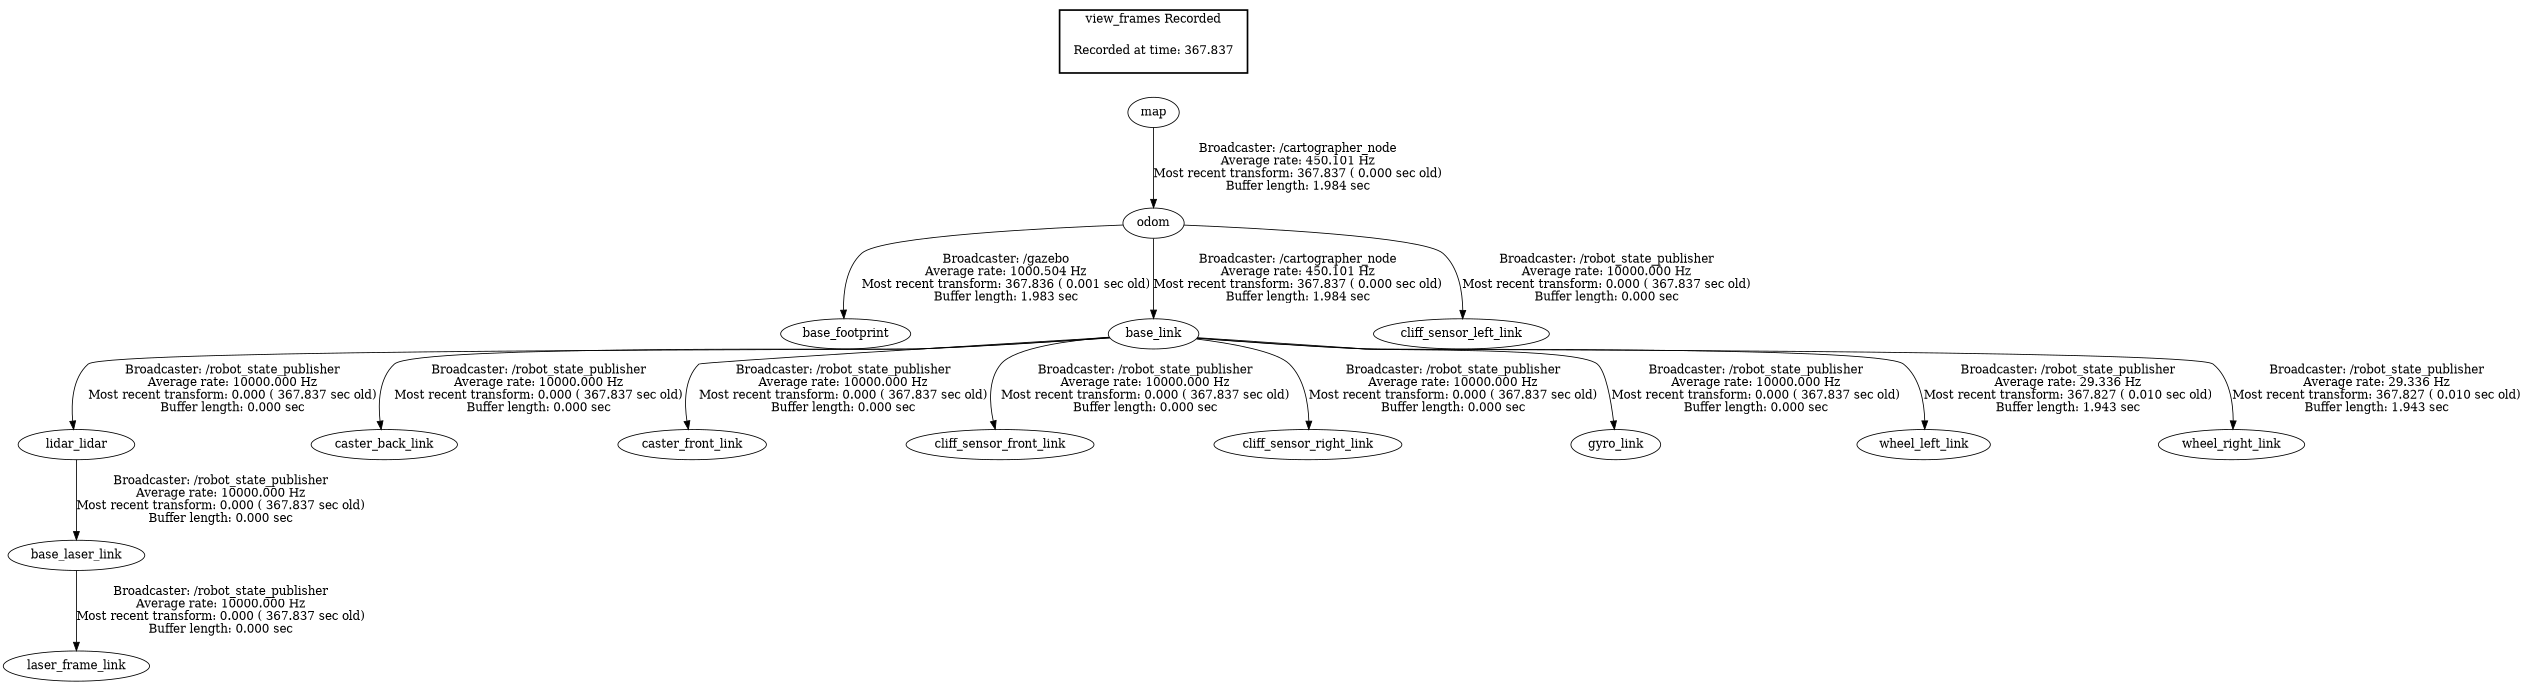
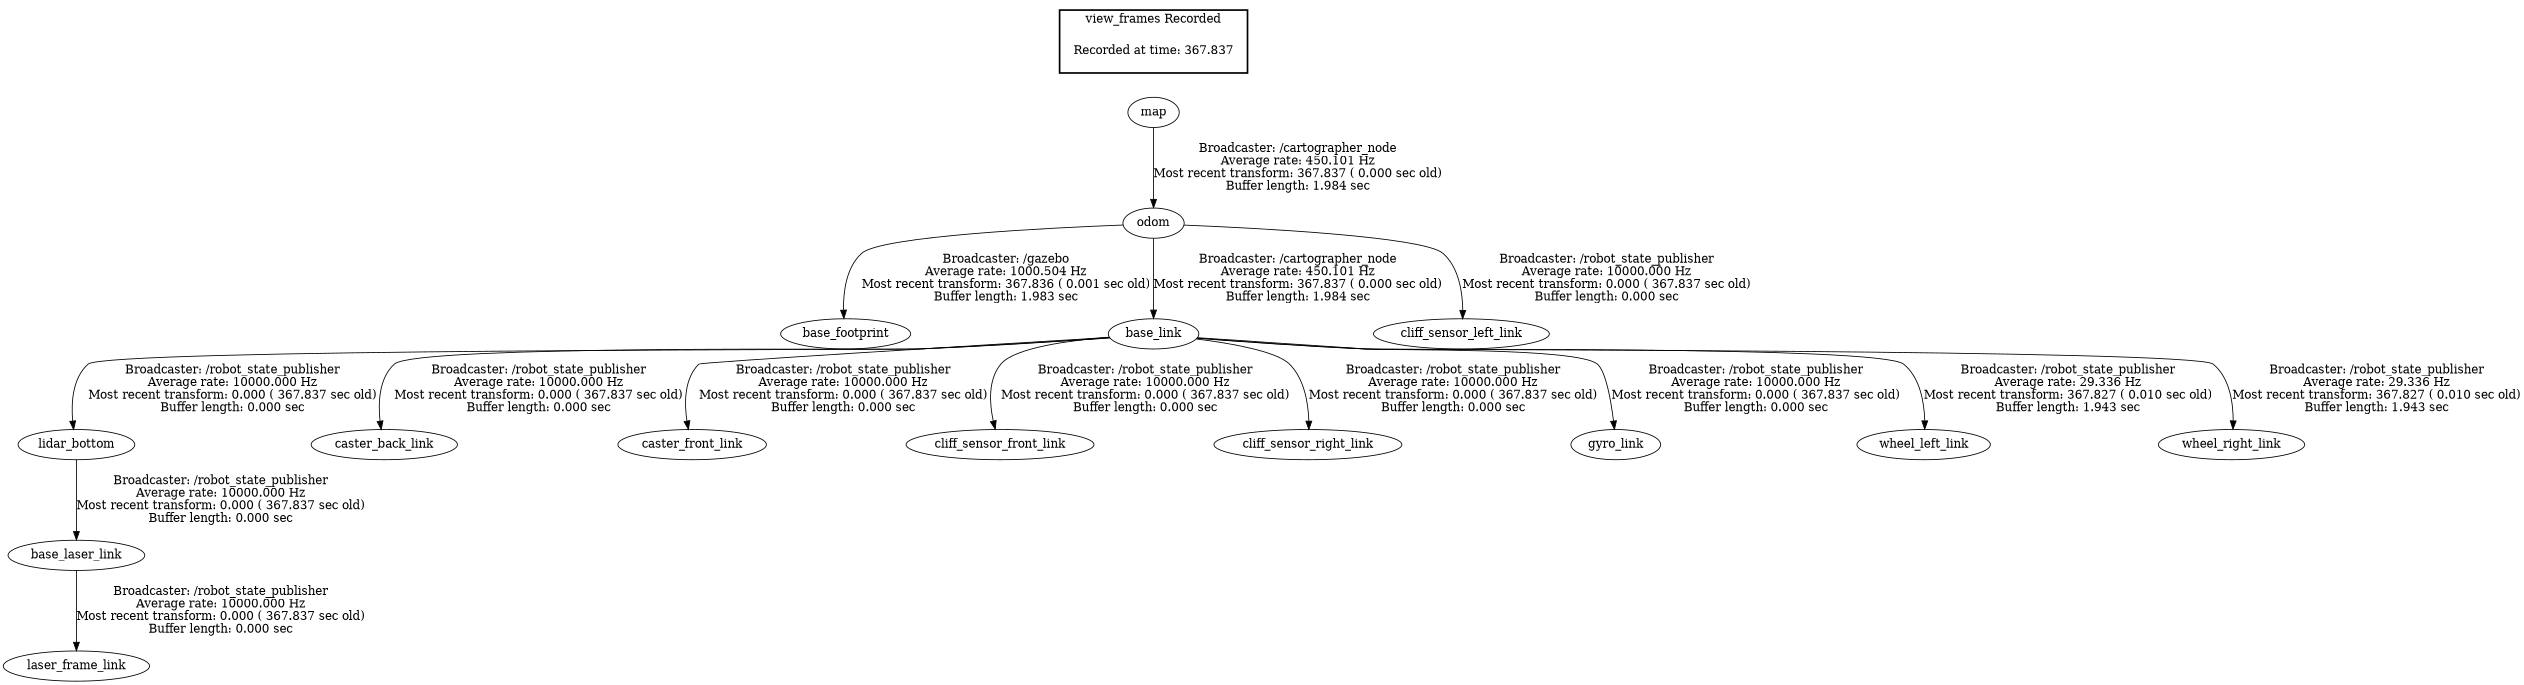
node "lidar_lidar": label "lidar_lidar" -> "lidar_bottom"
